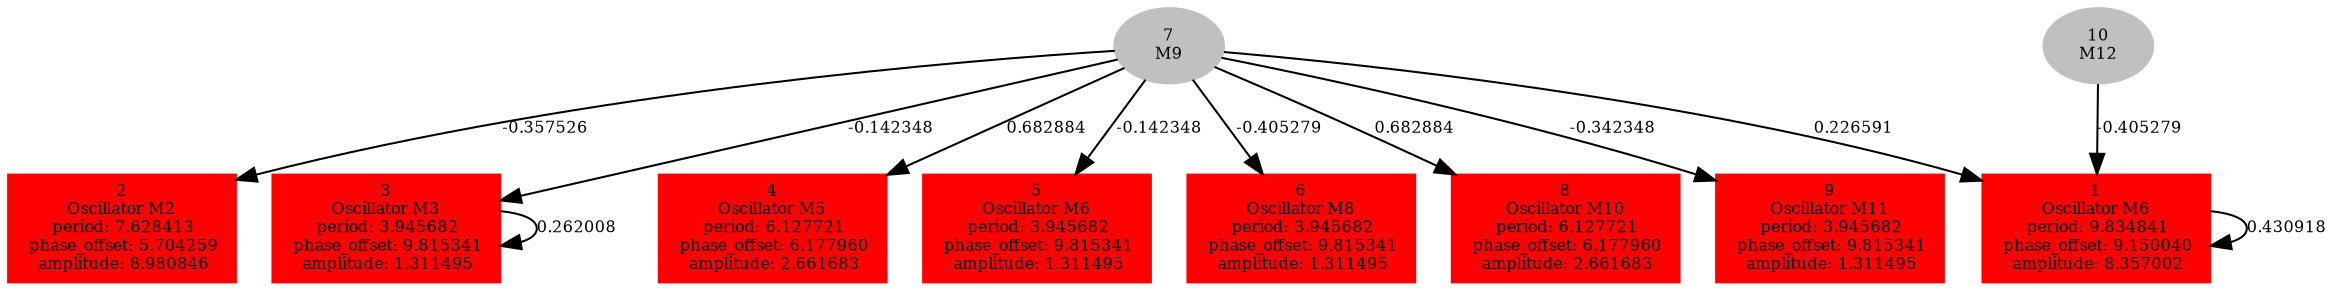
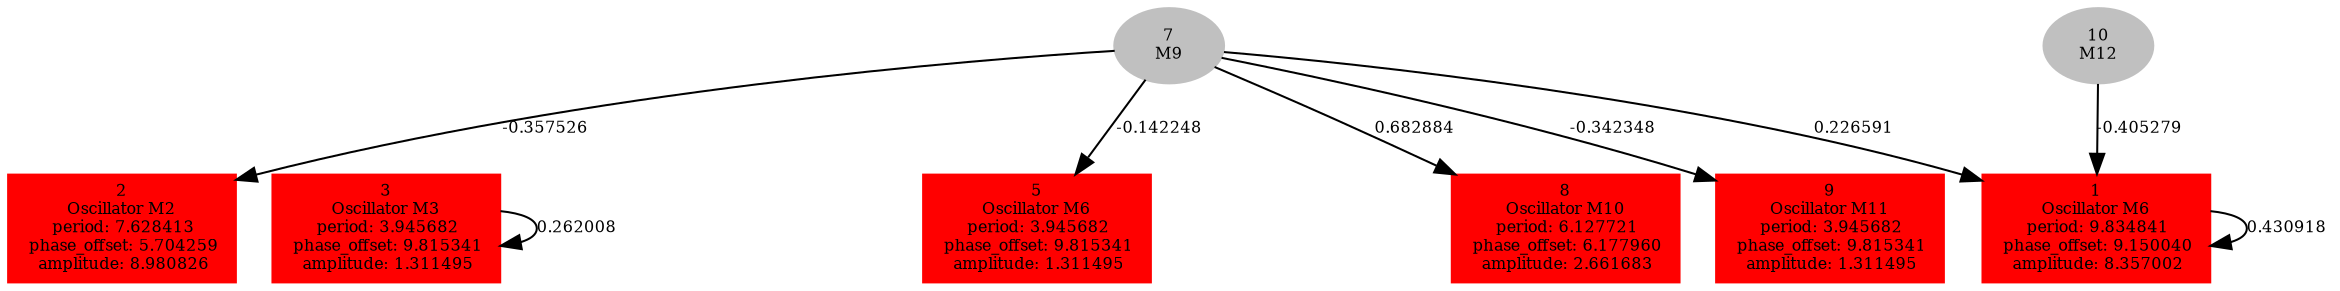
edge "7" -> "3": removed, label "-0.142348"
edge "7" -> "5": label "-0.142348 " -> "-0.142248 "
node "4": removed
node "6": removed
node "2": text "amplitude: 8.980846" -> "amplitude: 8.980826"
